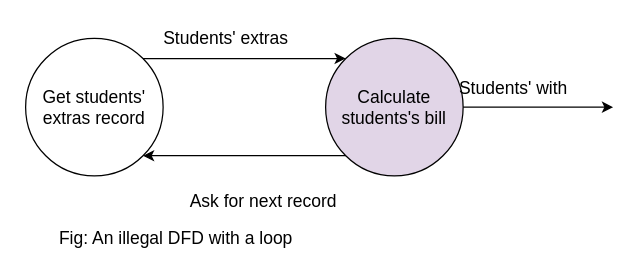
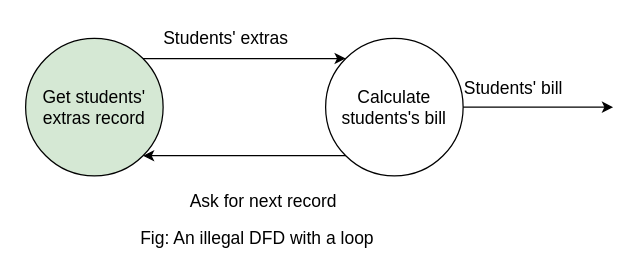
node "Students' with": label "Students' with" -> "Students' bill"
node "Get students' extras record": fillcolor #ffffff -> #d5e8d4
node "Calculate students's bill": fillcolor #e1d5e7 -> #ffffff
node "Fig: An illegal DFD with a loop": moved (176, 238) -> (257, 238)
